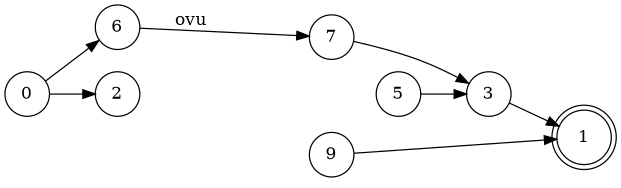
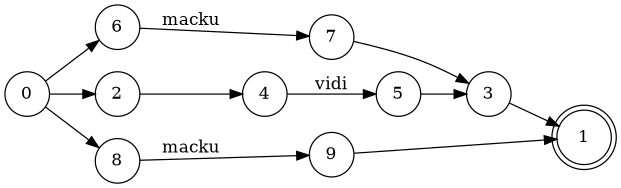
edge "6" -> "7": label "ovu" -> "macku"
node "4": added
node "8": added
